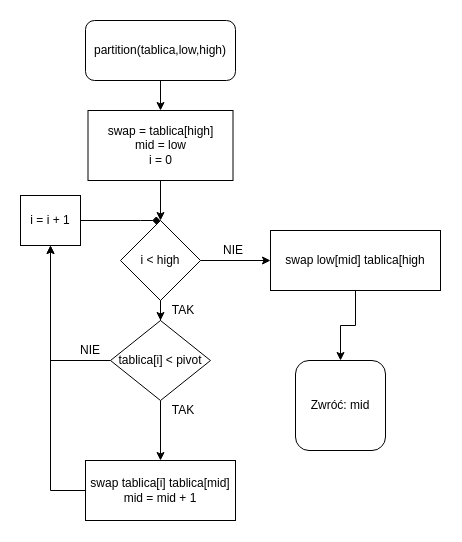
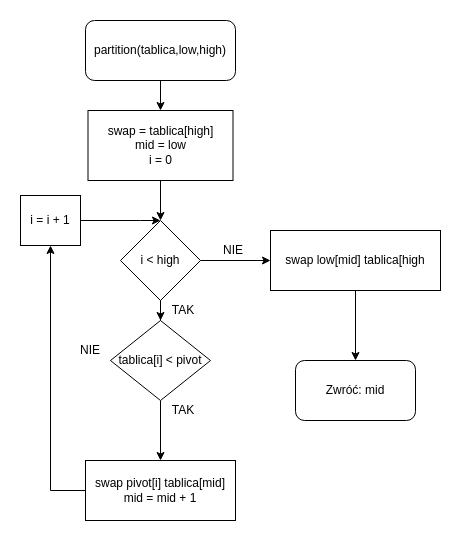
edge "i = i + 1" -> "i < high": arrowhead diamond -> classic
edge "tablica[i] < pivot" -> "i = i + 1": removed
node "Zwróć: mid": size 90x90 -> 120x60
node "swap tablica[i] tablica[mid] mid = mid + 1": label "swap tablica[i] tablica[mid] mid = mid + 1" -> "swap pivot[i] tablica[mid] mid = mid + 1"
